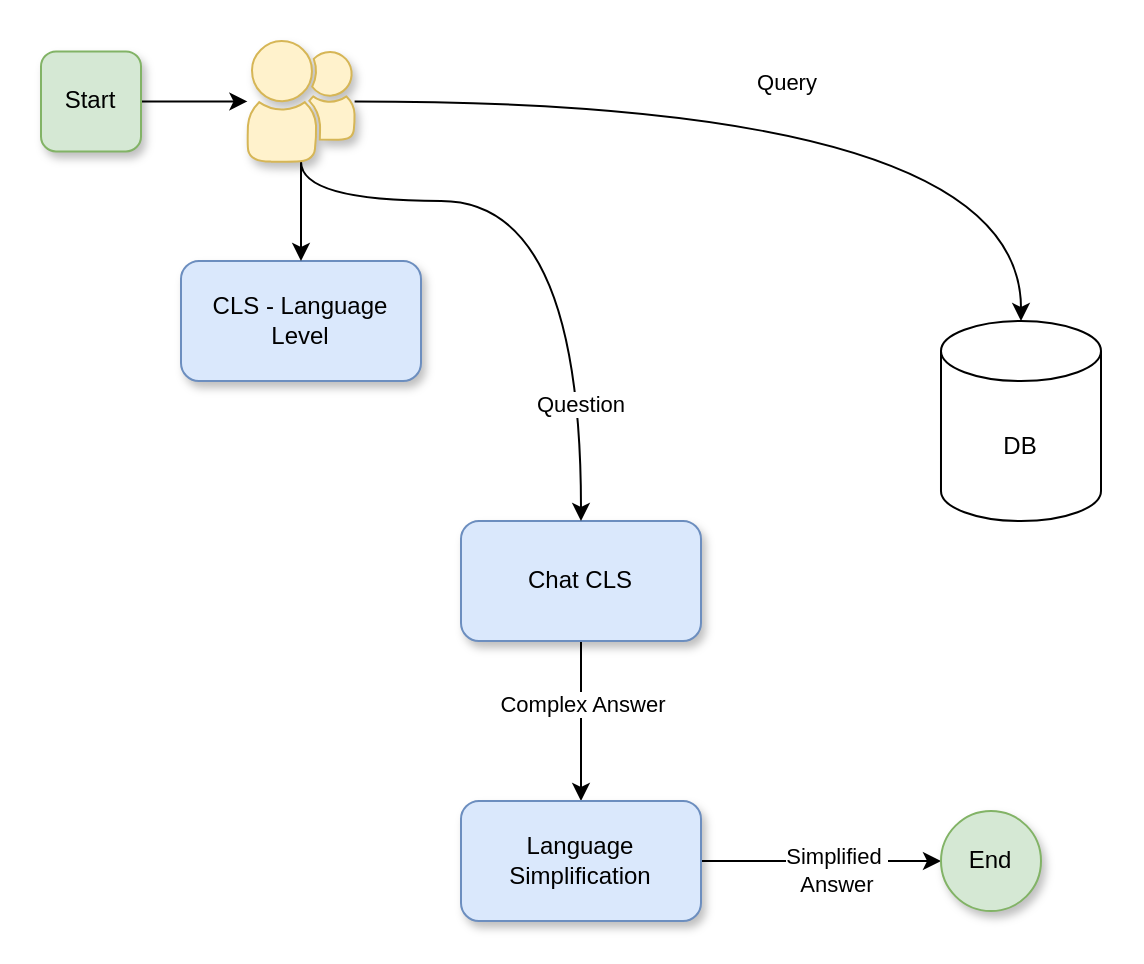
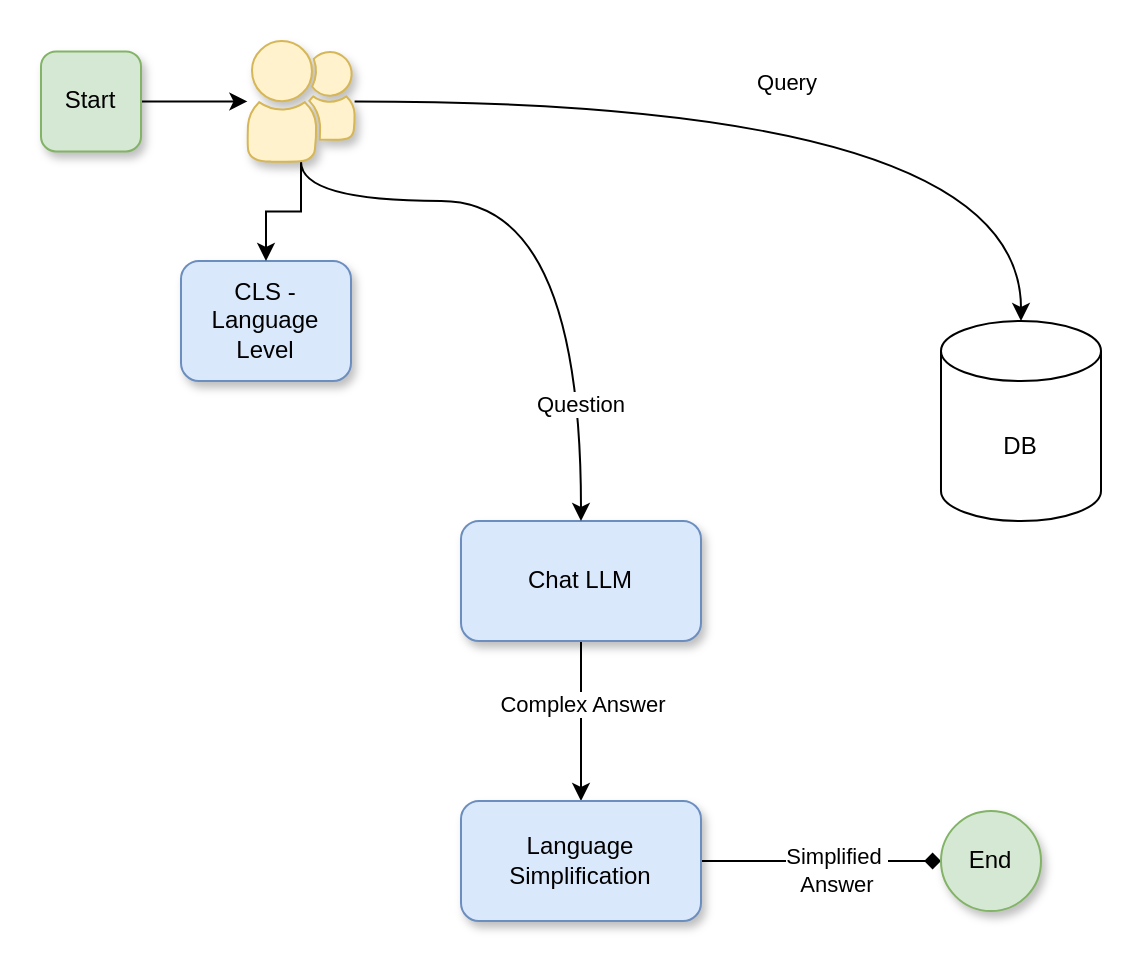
node "CLS - Language Level": size 240x120 -> 170x120
node "Chat CLS": label "Chat CLS" -> "Chat LLM"
edge "Language Simplification" -> "End": arrowhead classic -> diamond
